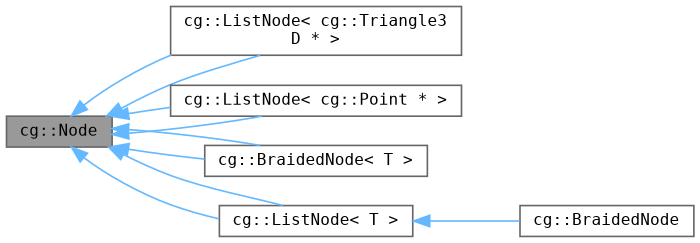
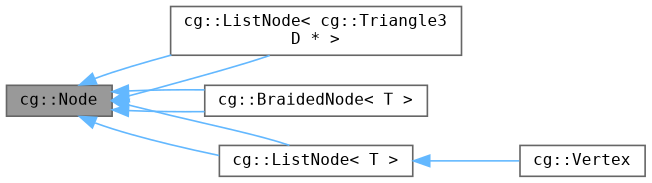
node "cg::ListNode< cg::Point * >": removed
node "cg::BraidedNode": label "cg::BraidedNode" -> "cg::Vertex"
